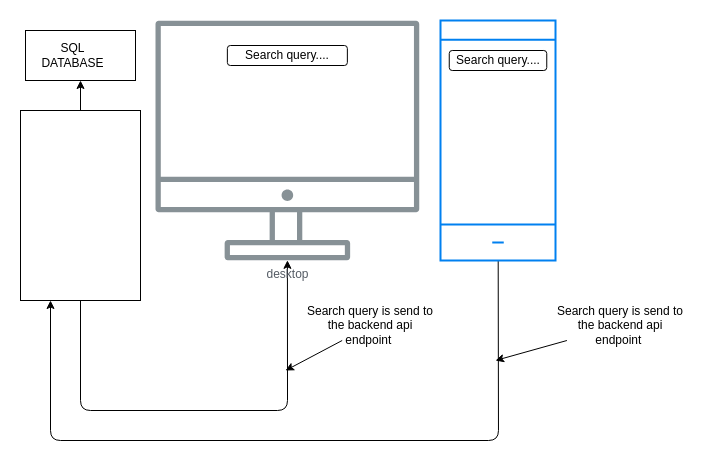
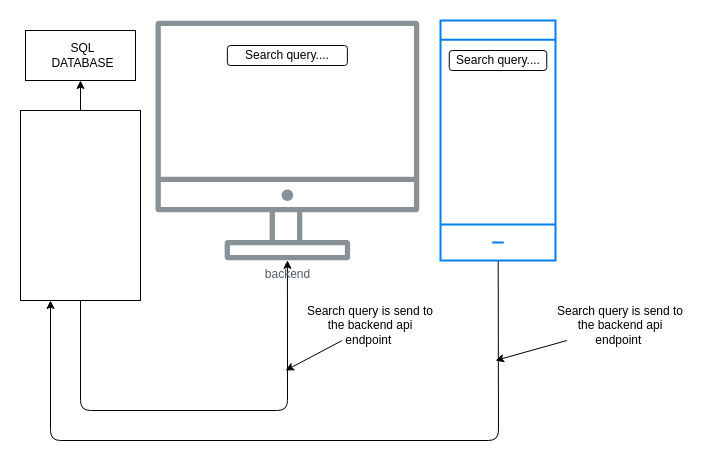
node "SQL DATABASE": moved (73, 56) -> (83, 56)
node "desktop": label "desktop" -> "backend"
